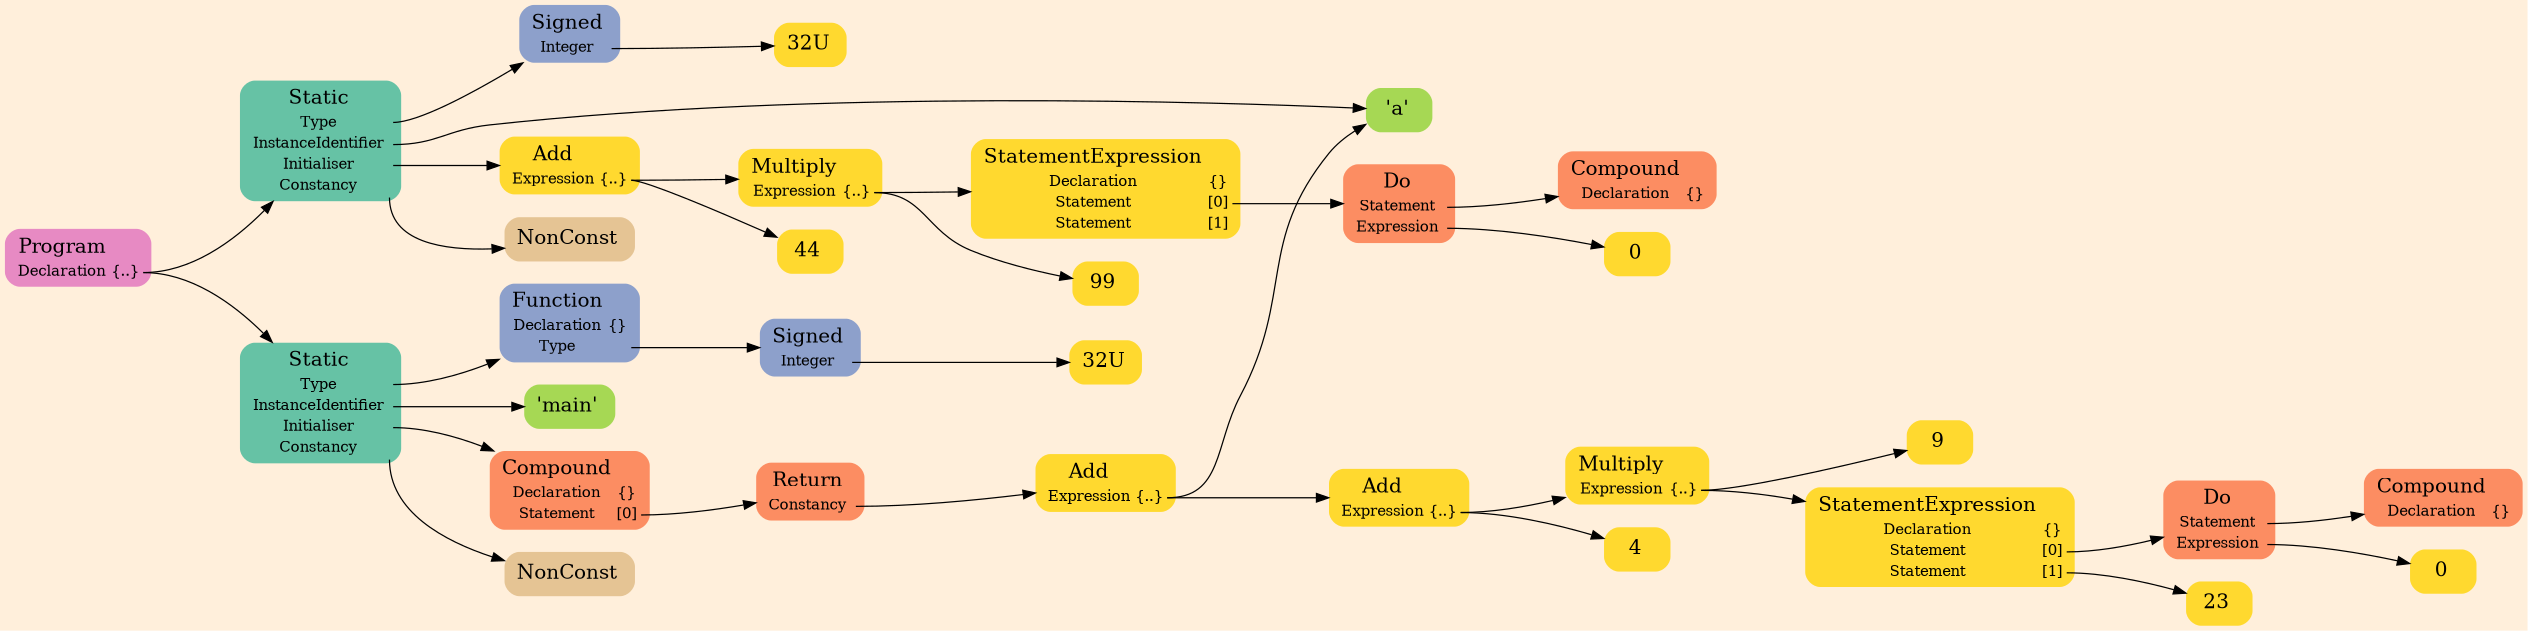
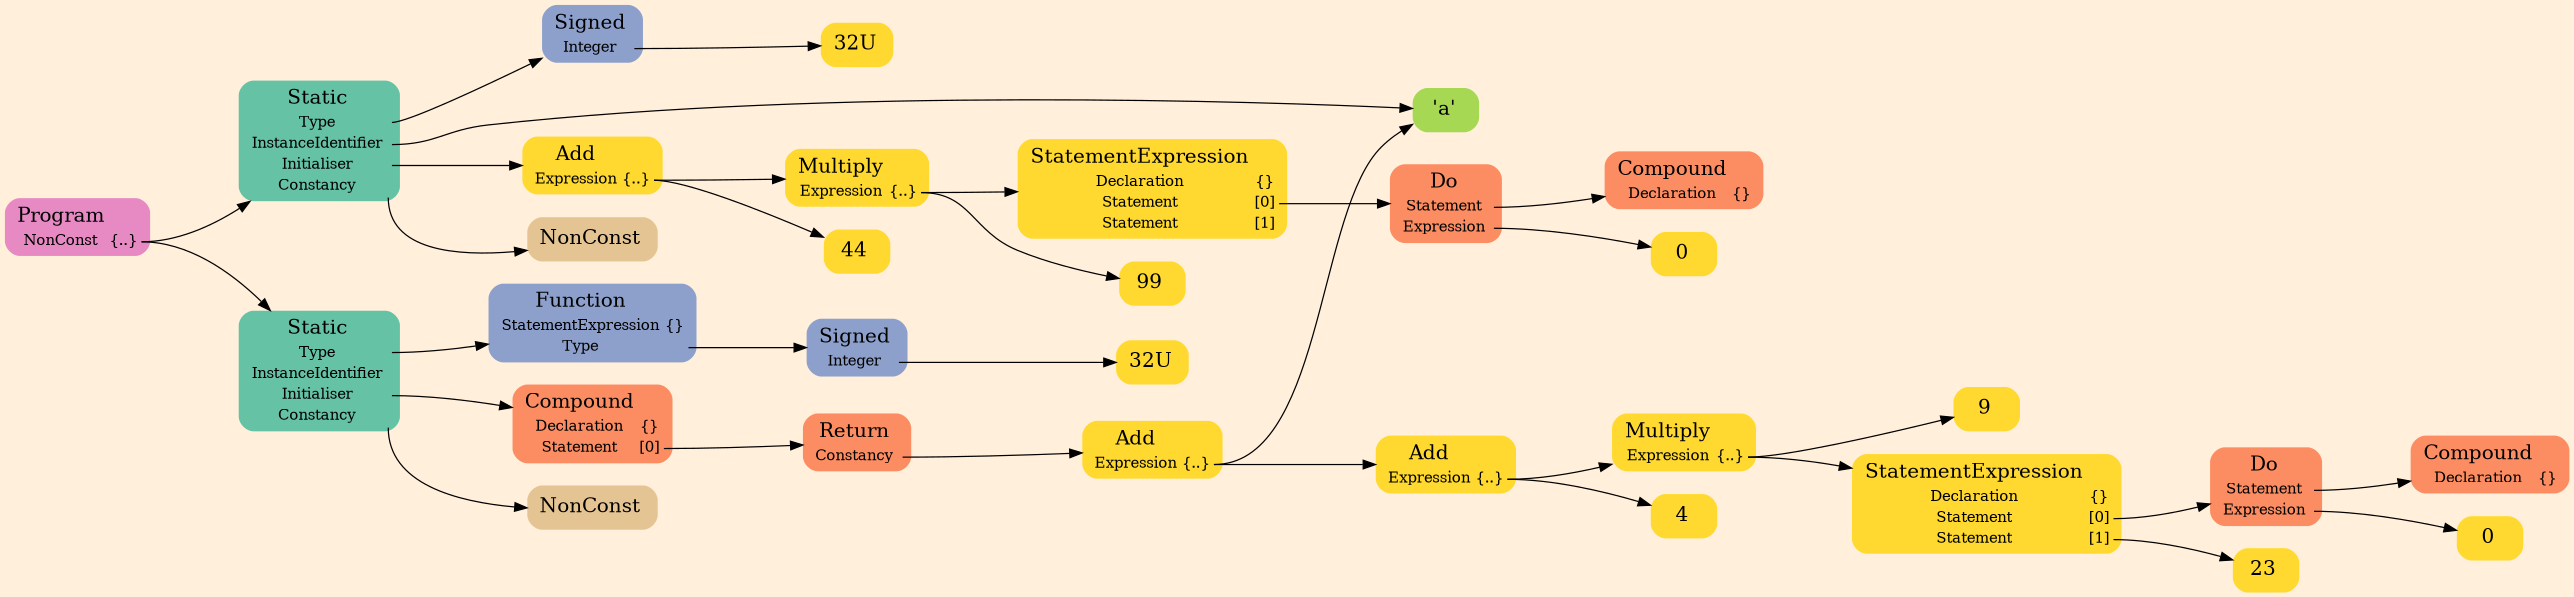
node "Program": text "Declaration" -> "NonConst"
node "Function": text "Declaration" -> "StatementExpression"
node "'main'": removed
